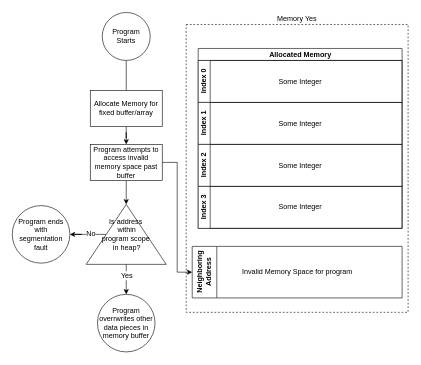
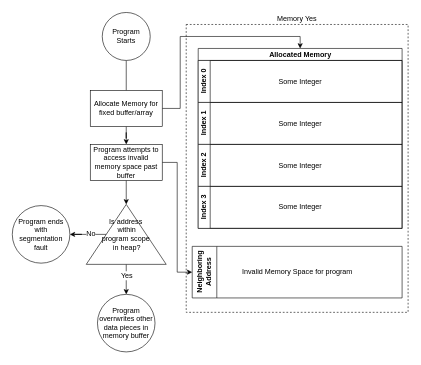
edge "Allocate Memory for fixed buffer/array" -> "Allocated Memory": added
